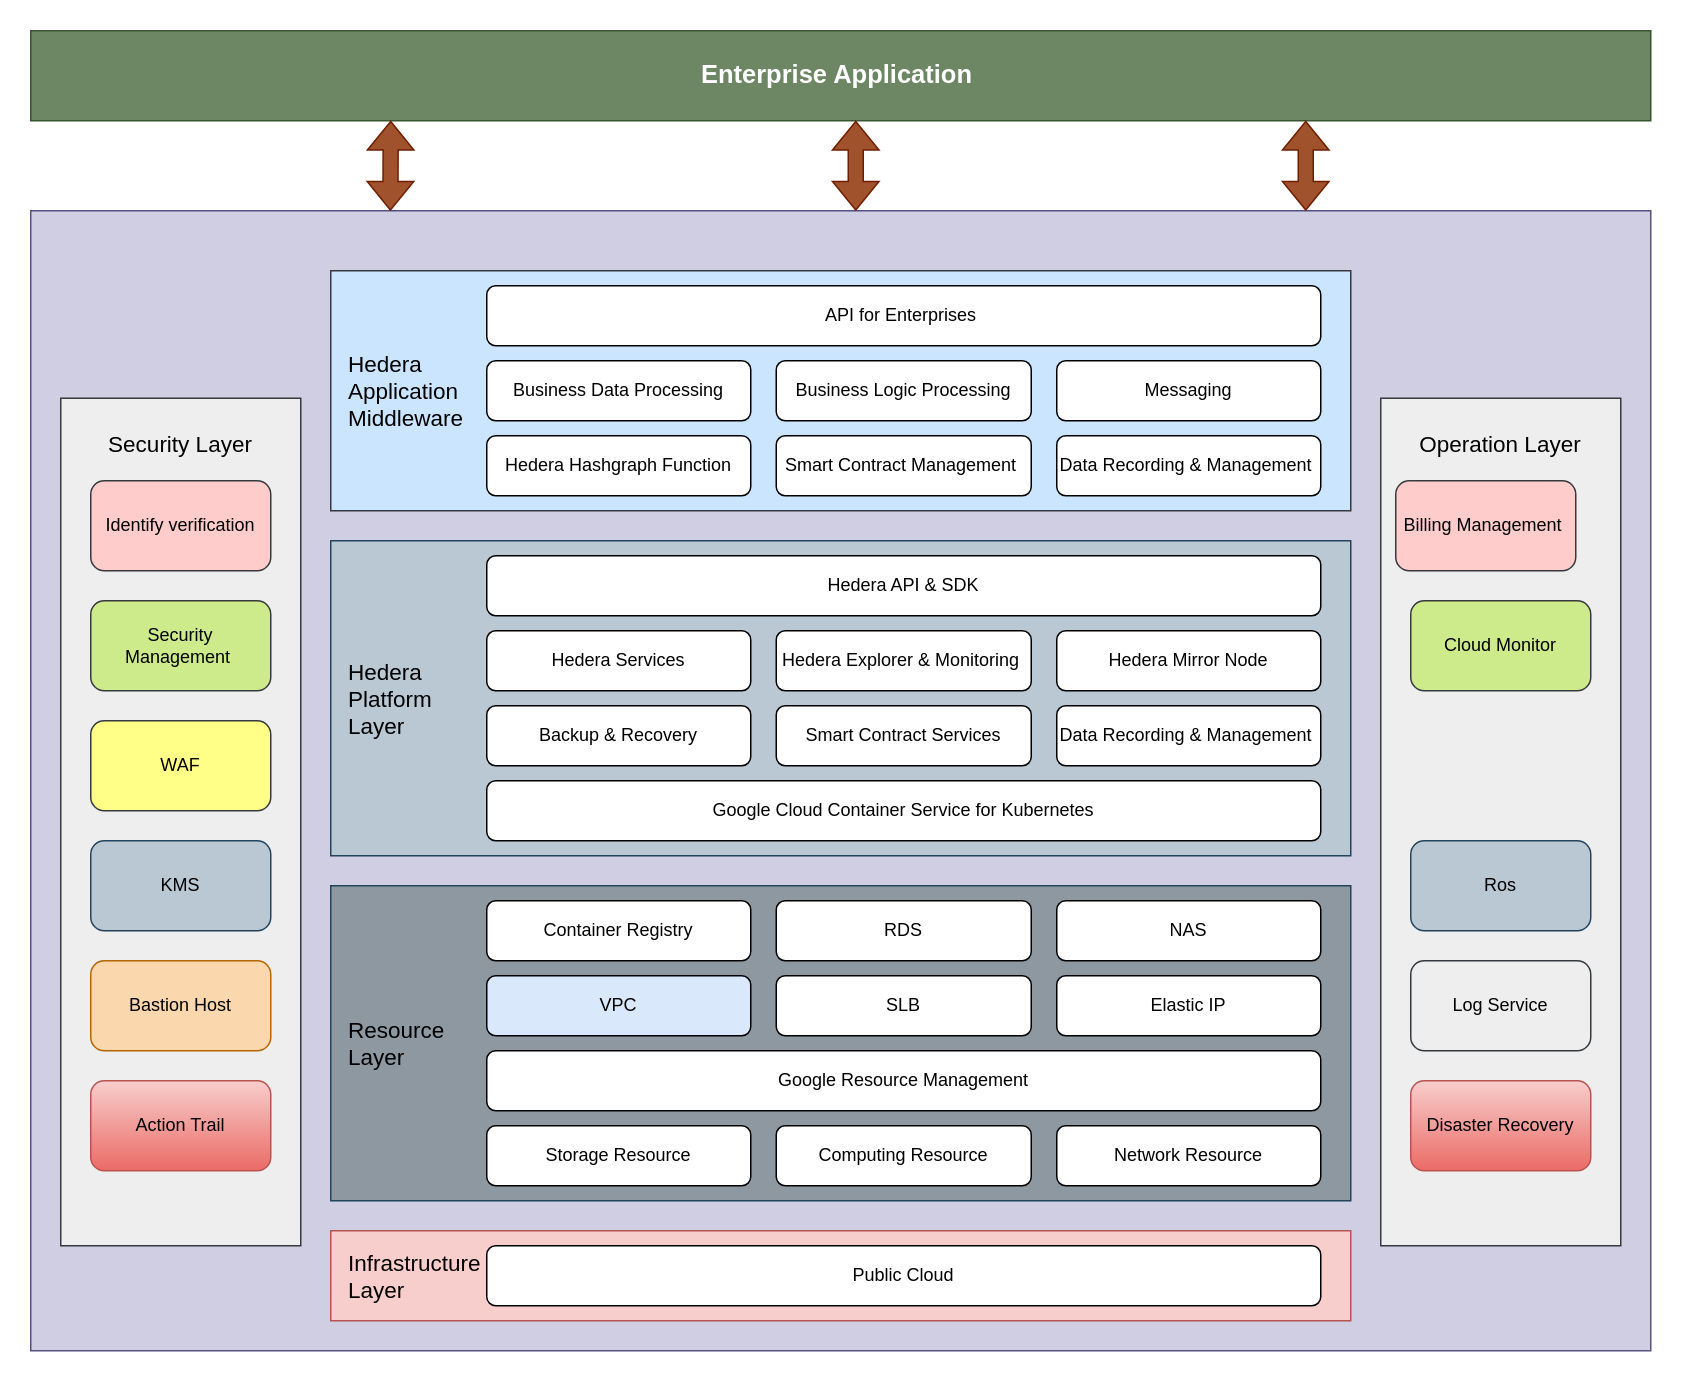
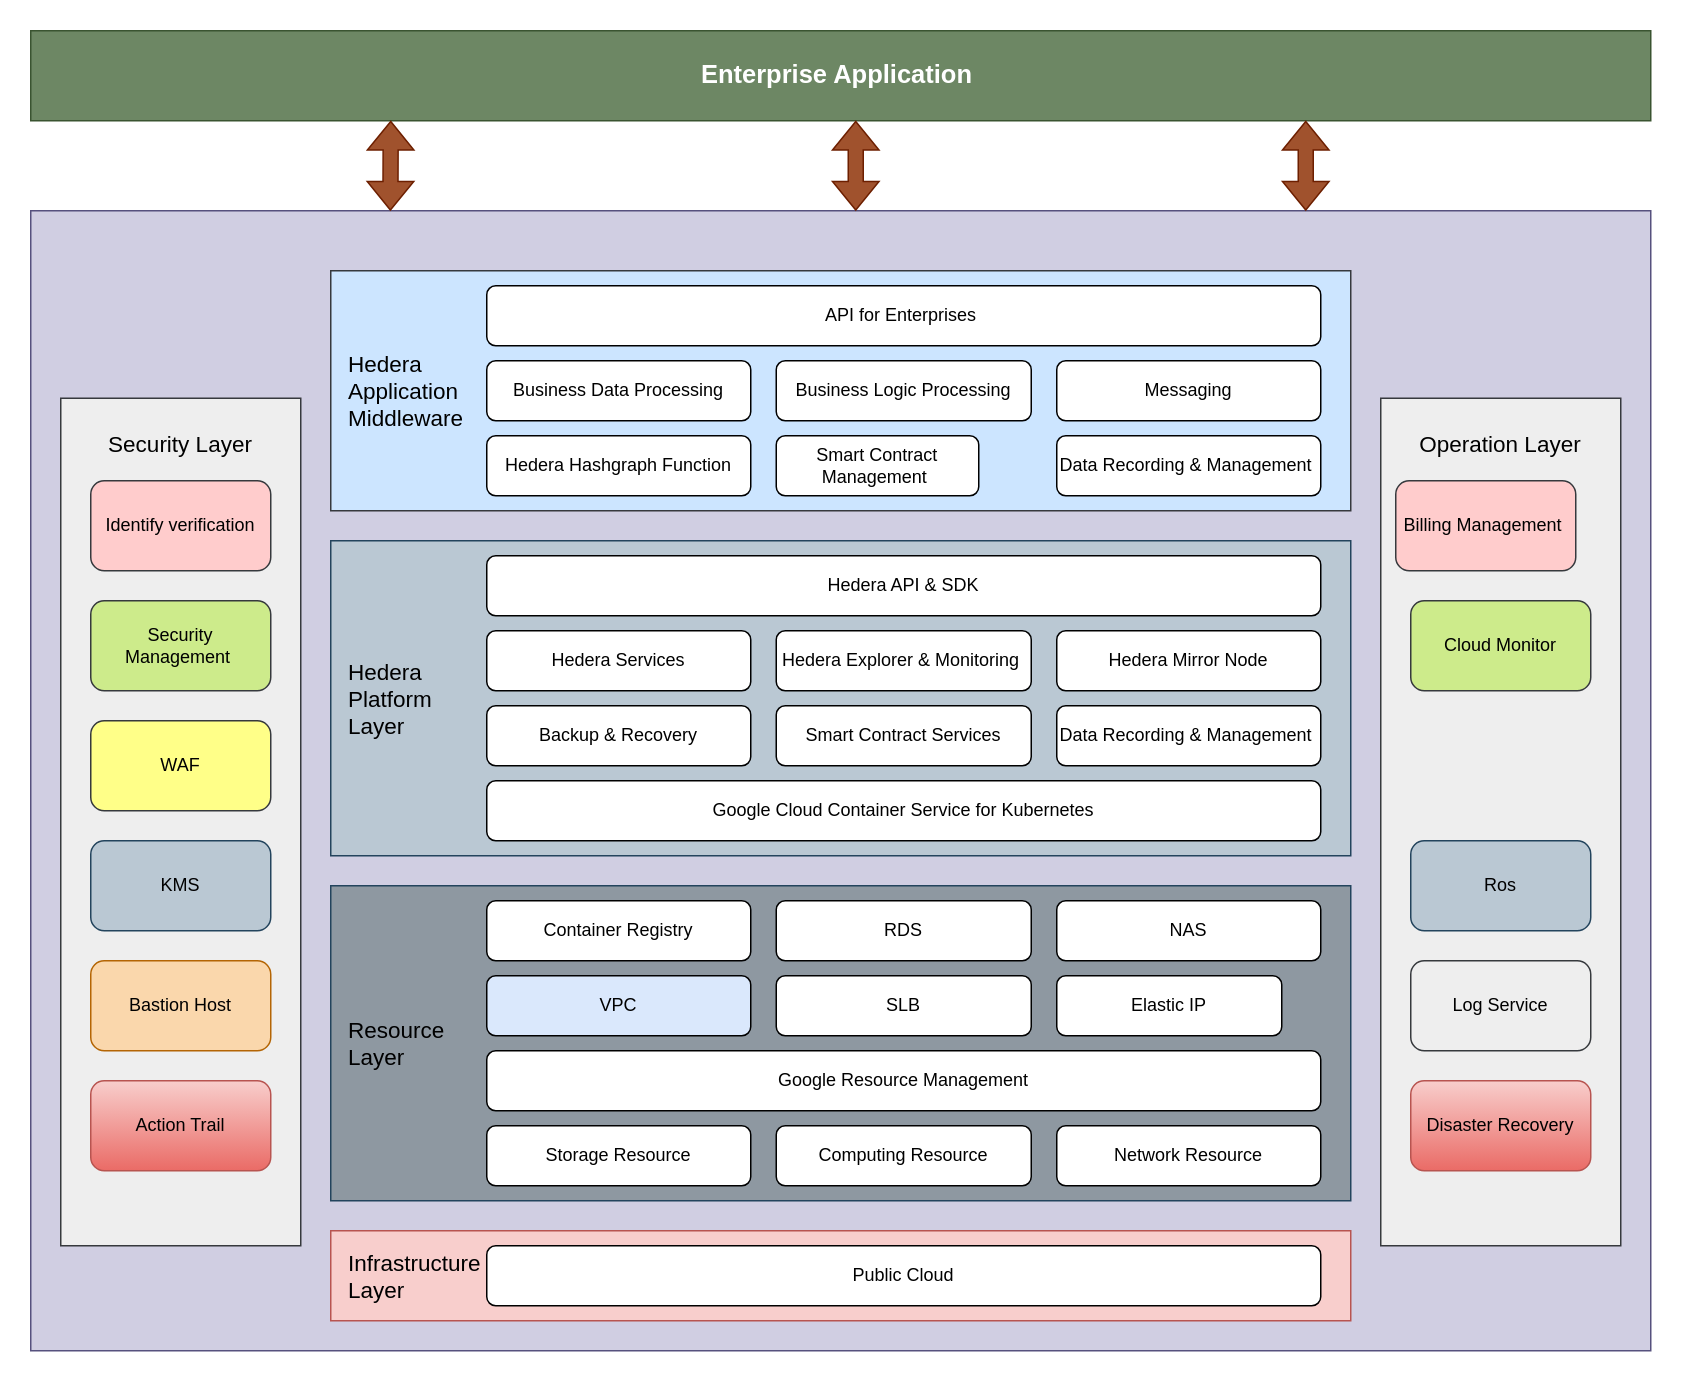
node "Smart Contract Management": size 255x60 -> 203x60
node "Elastic IP": size 264x60 -> 225x60
